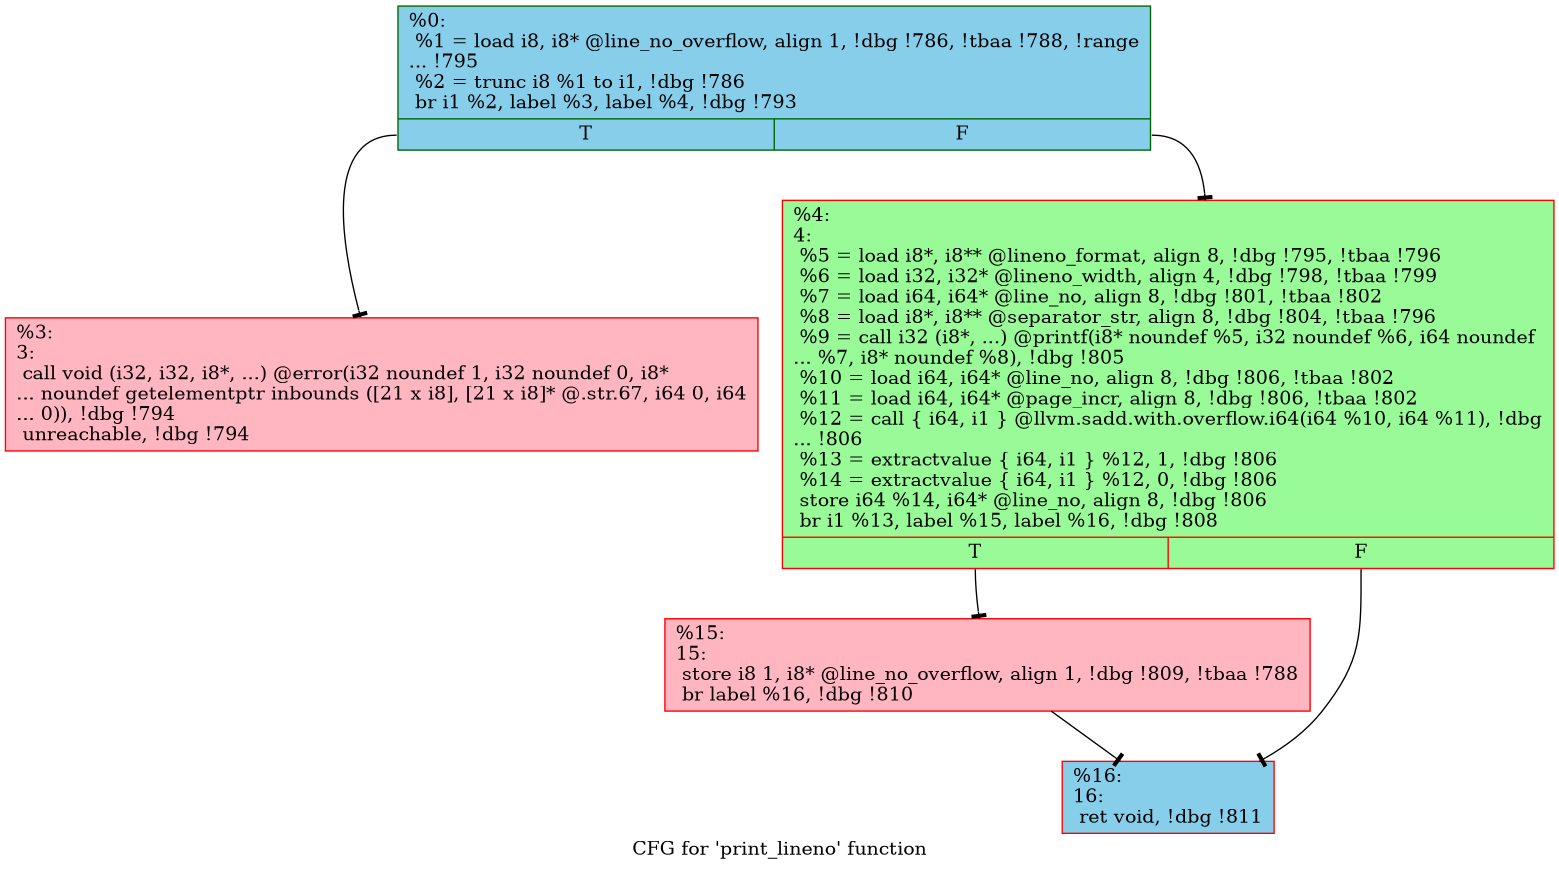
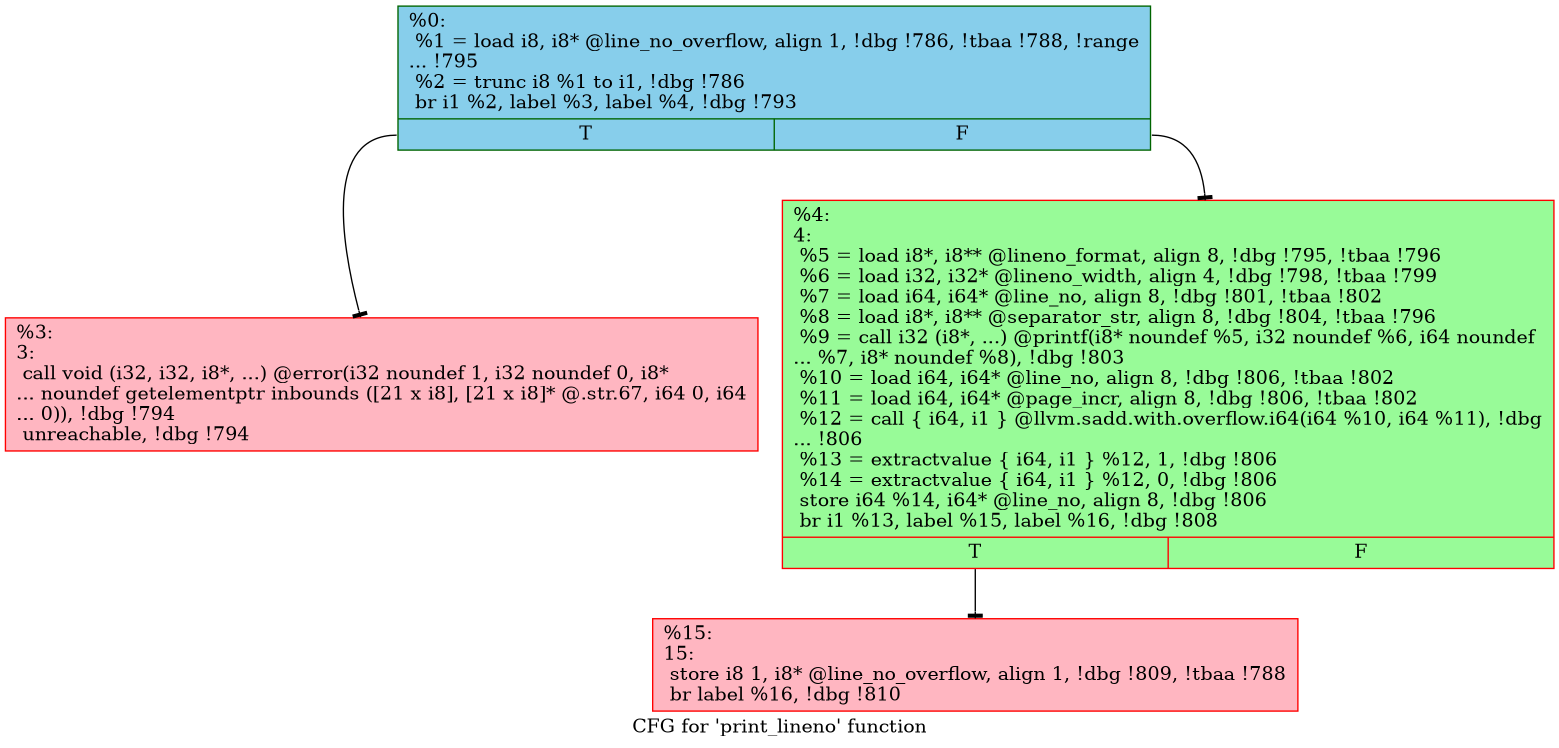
node "%4:": text "... %7, i8* noundef %8), !dbg !805" -> "... %7, i8* noundef %8), !dbg !803"
node "%16:": removed
